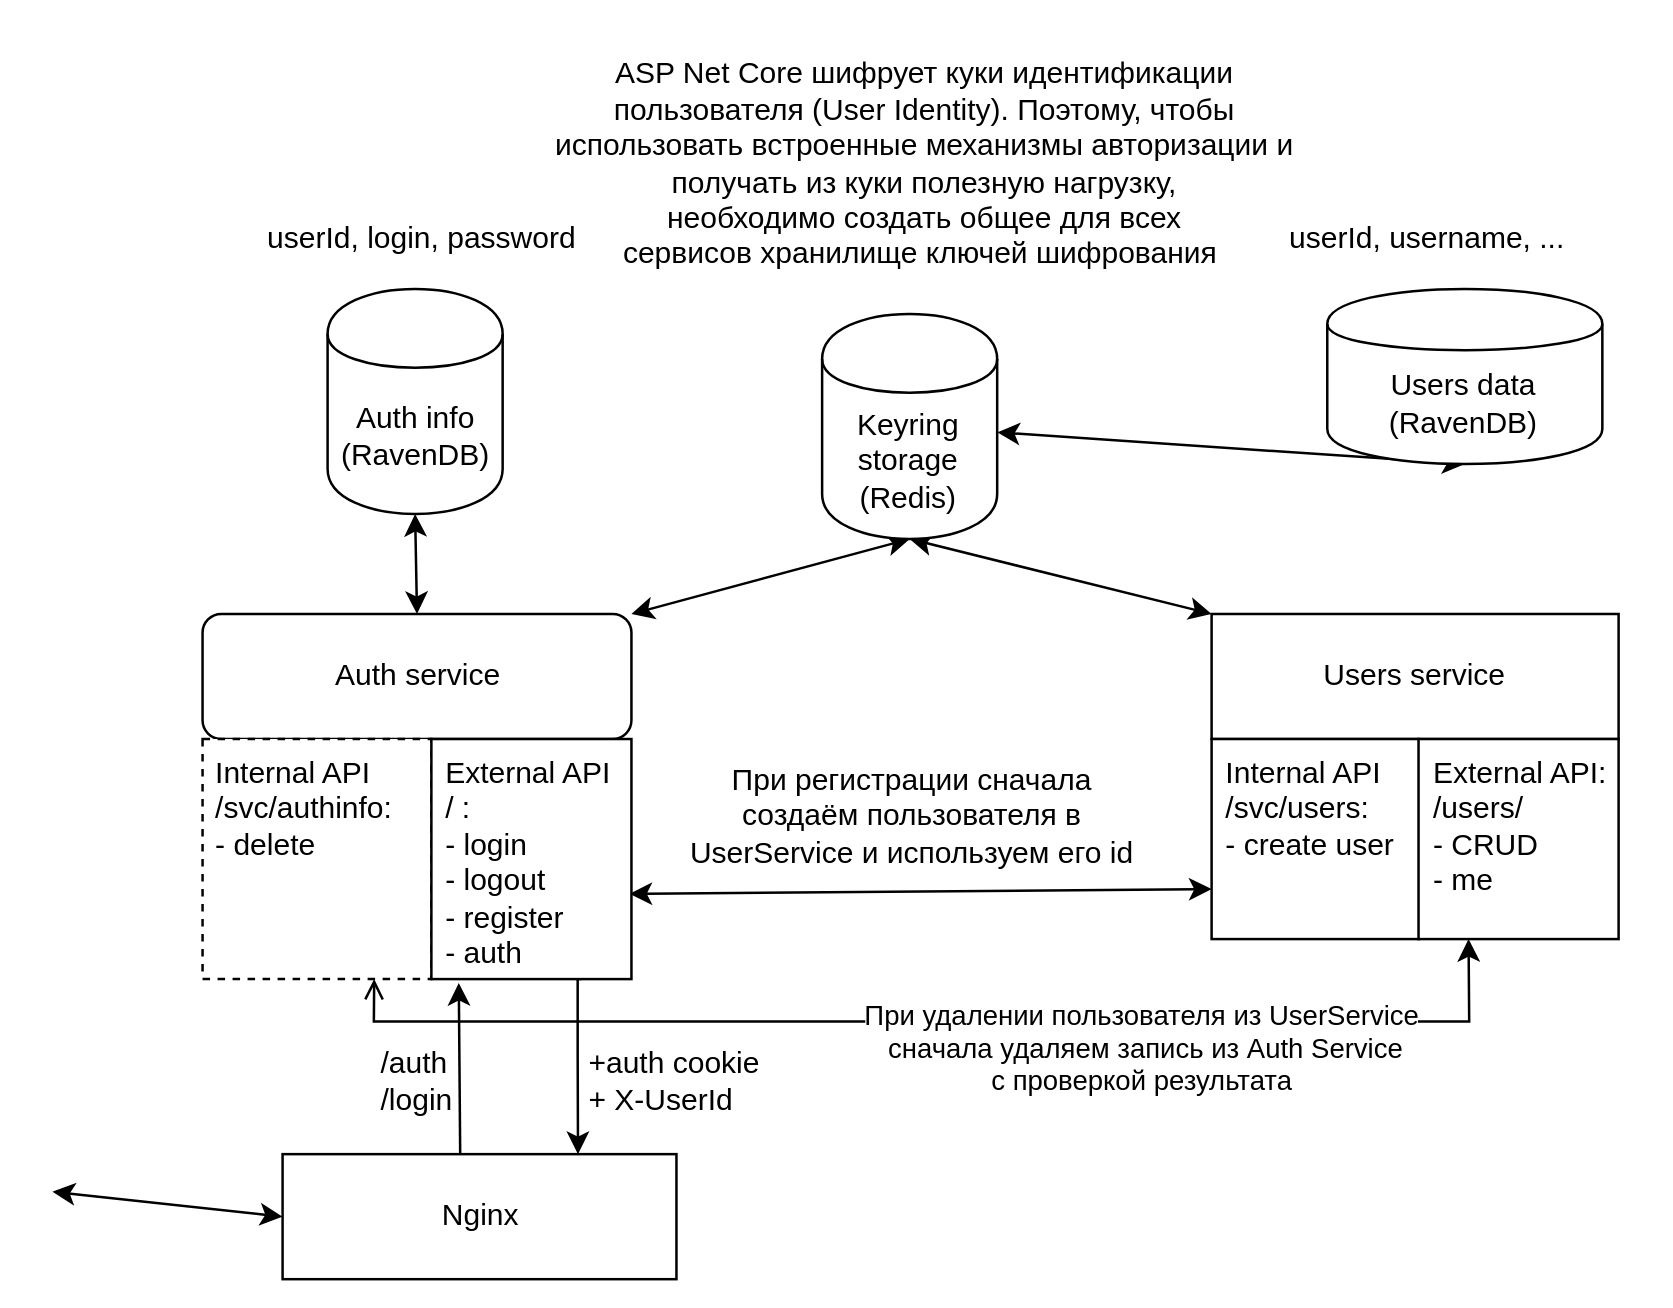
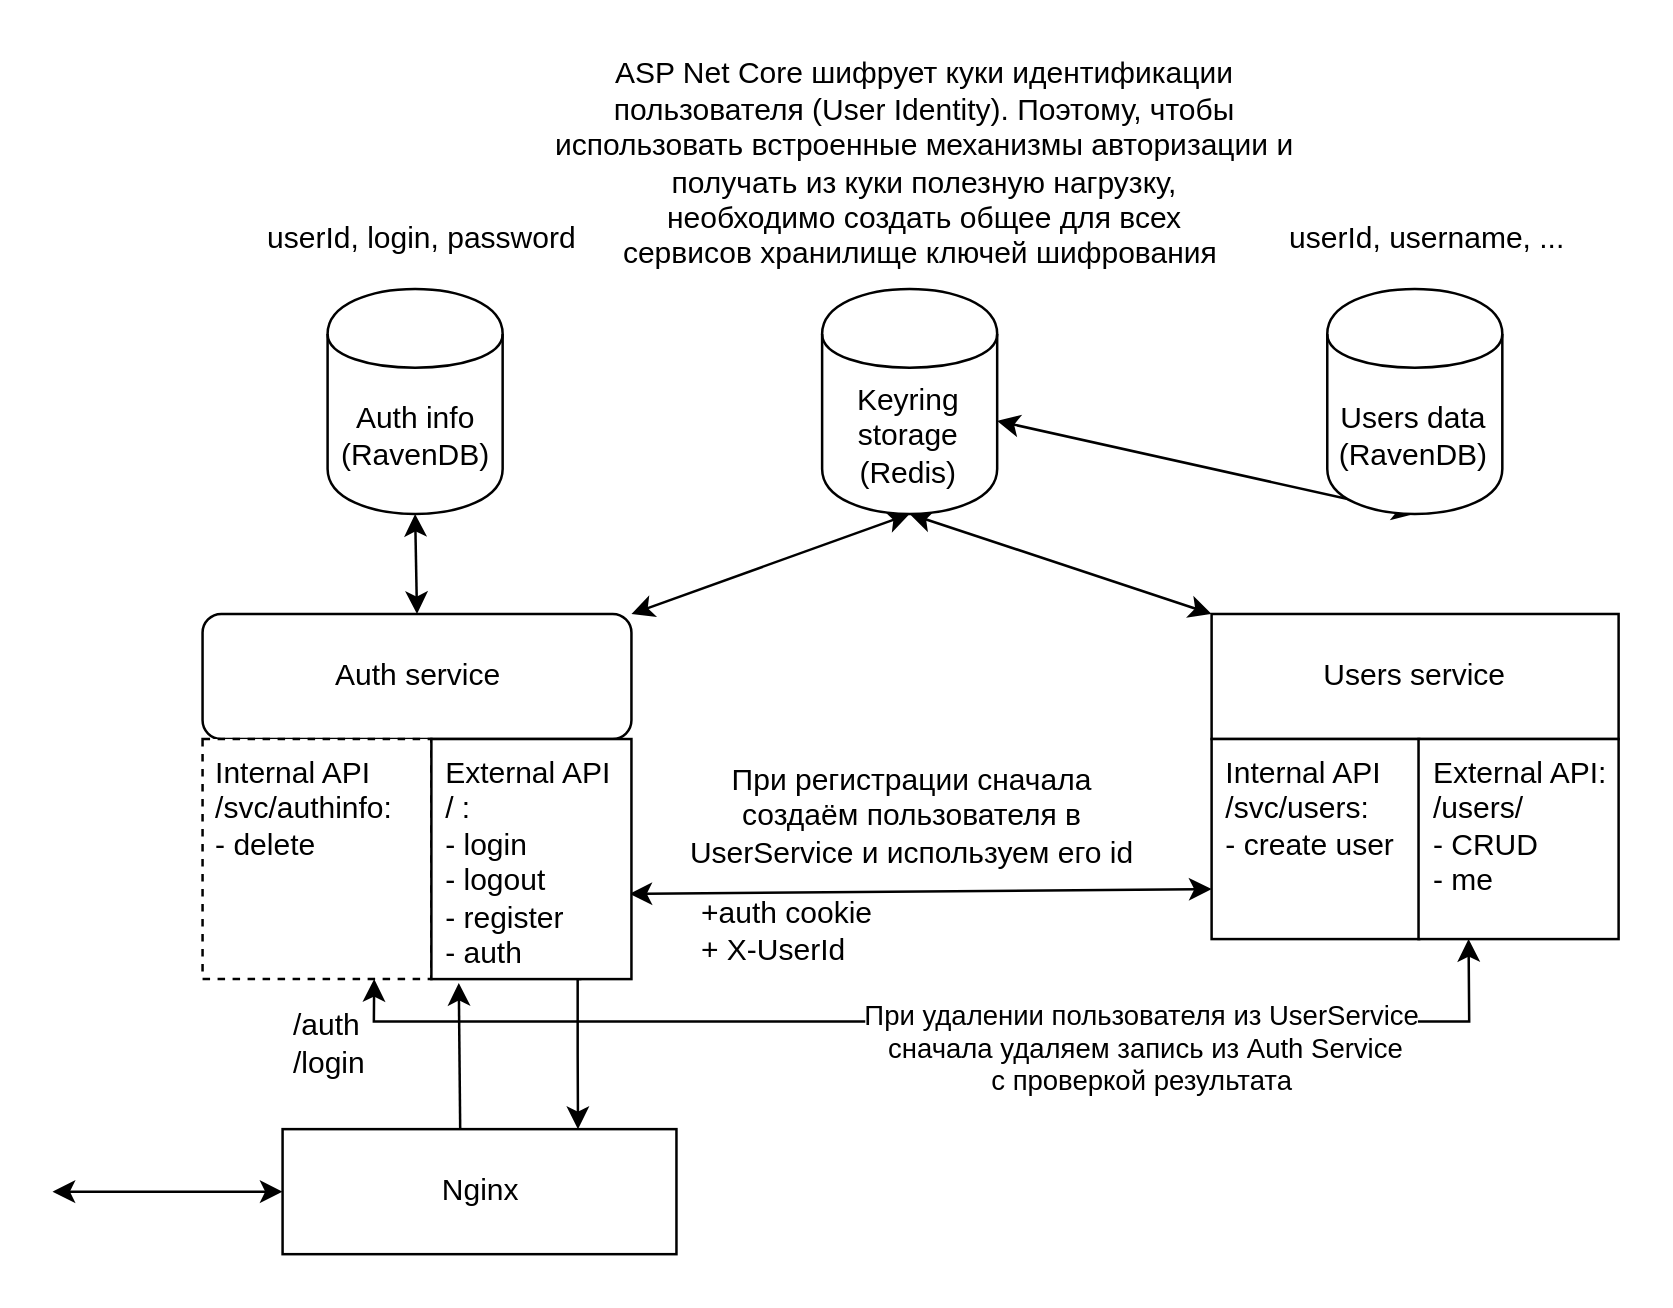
node "Users data (RavenDB)": size 275x175 -> 175x225
node "Keyring storage (Redis)": moved (909, 426) -> (909, 401)
edge "External API: /users/ - CRUD - me" -- "Internal API /svc/authinfo: - delete": arrowhead open -> classic
node "/auth /login": moved (417, 1081) -> (329, 1044)
node "+auth cookie + X-UserId": moved (674, 1081) -> (786, 931)
node "Nginx": moved (479, 1216) -> (479, 1191)
